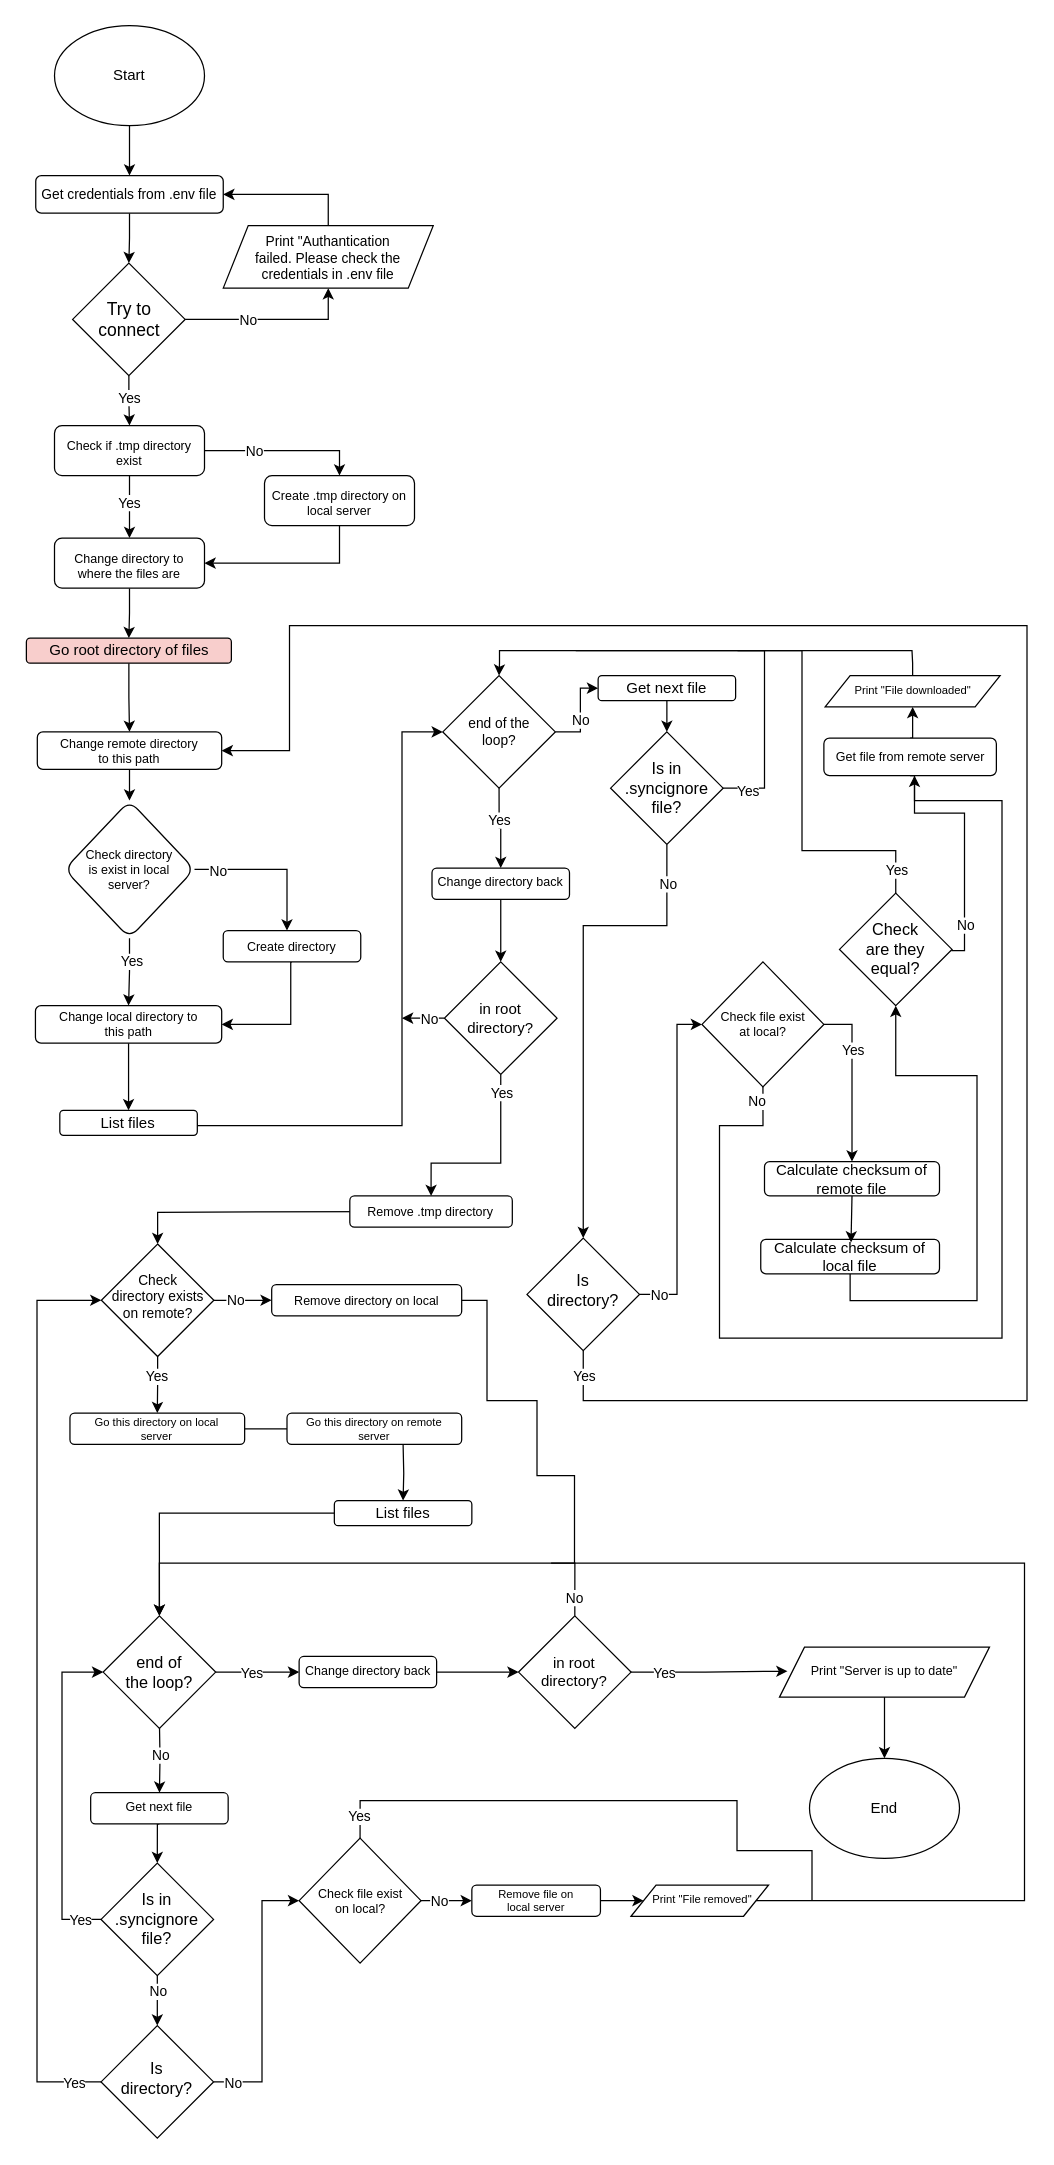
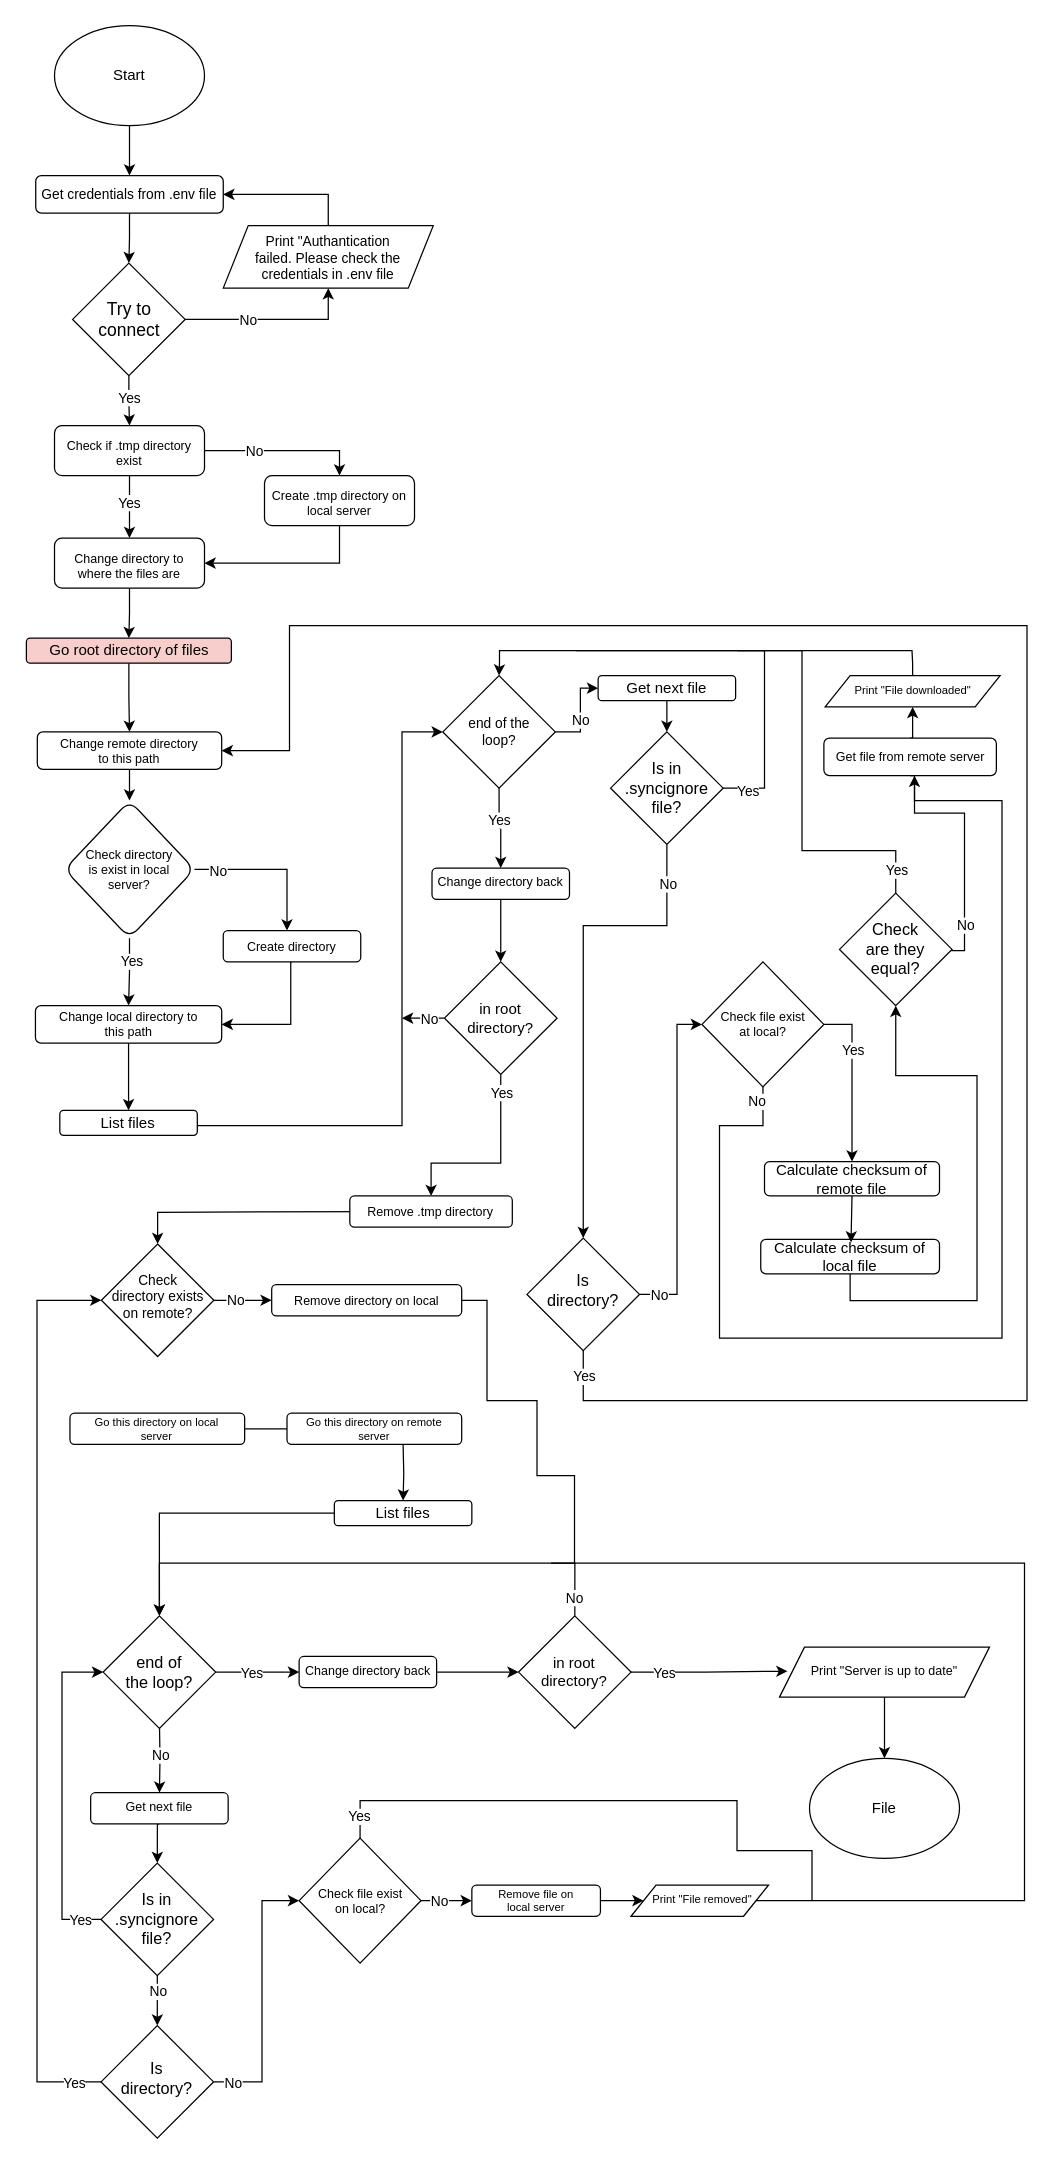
edge "Check directory exists on remote?" -> "Go this directory on local server": removed, label "Yes"
node "End": label "End" -> "File"
